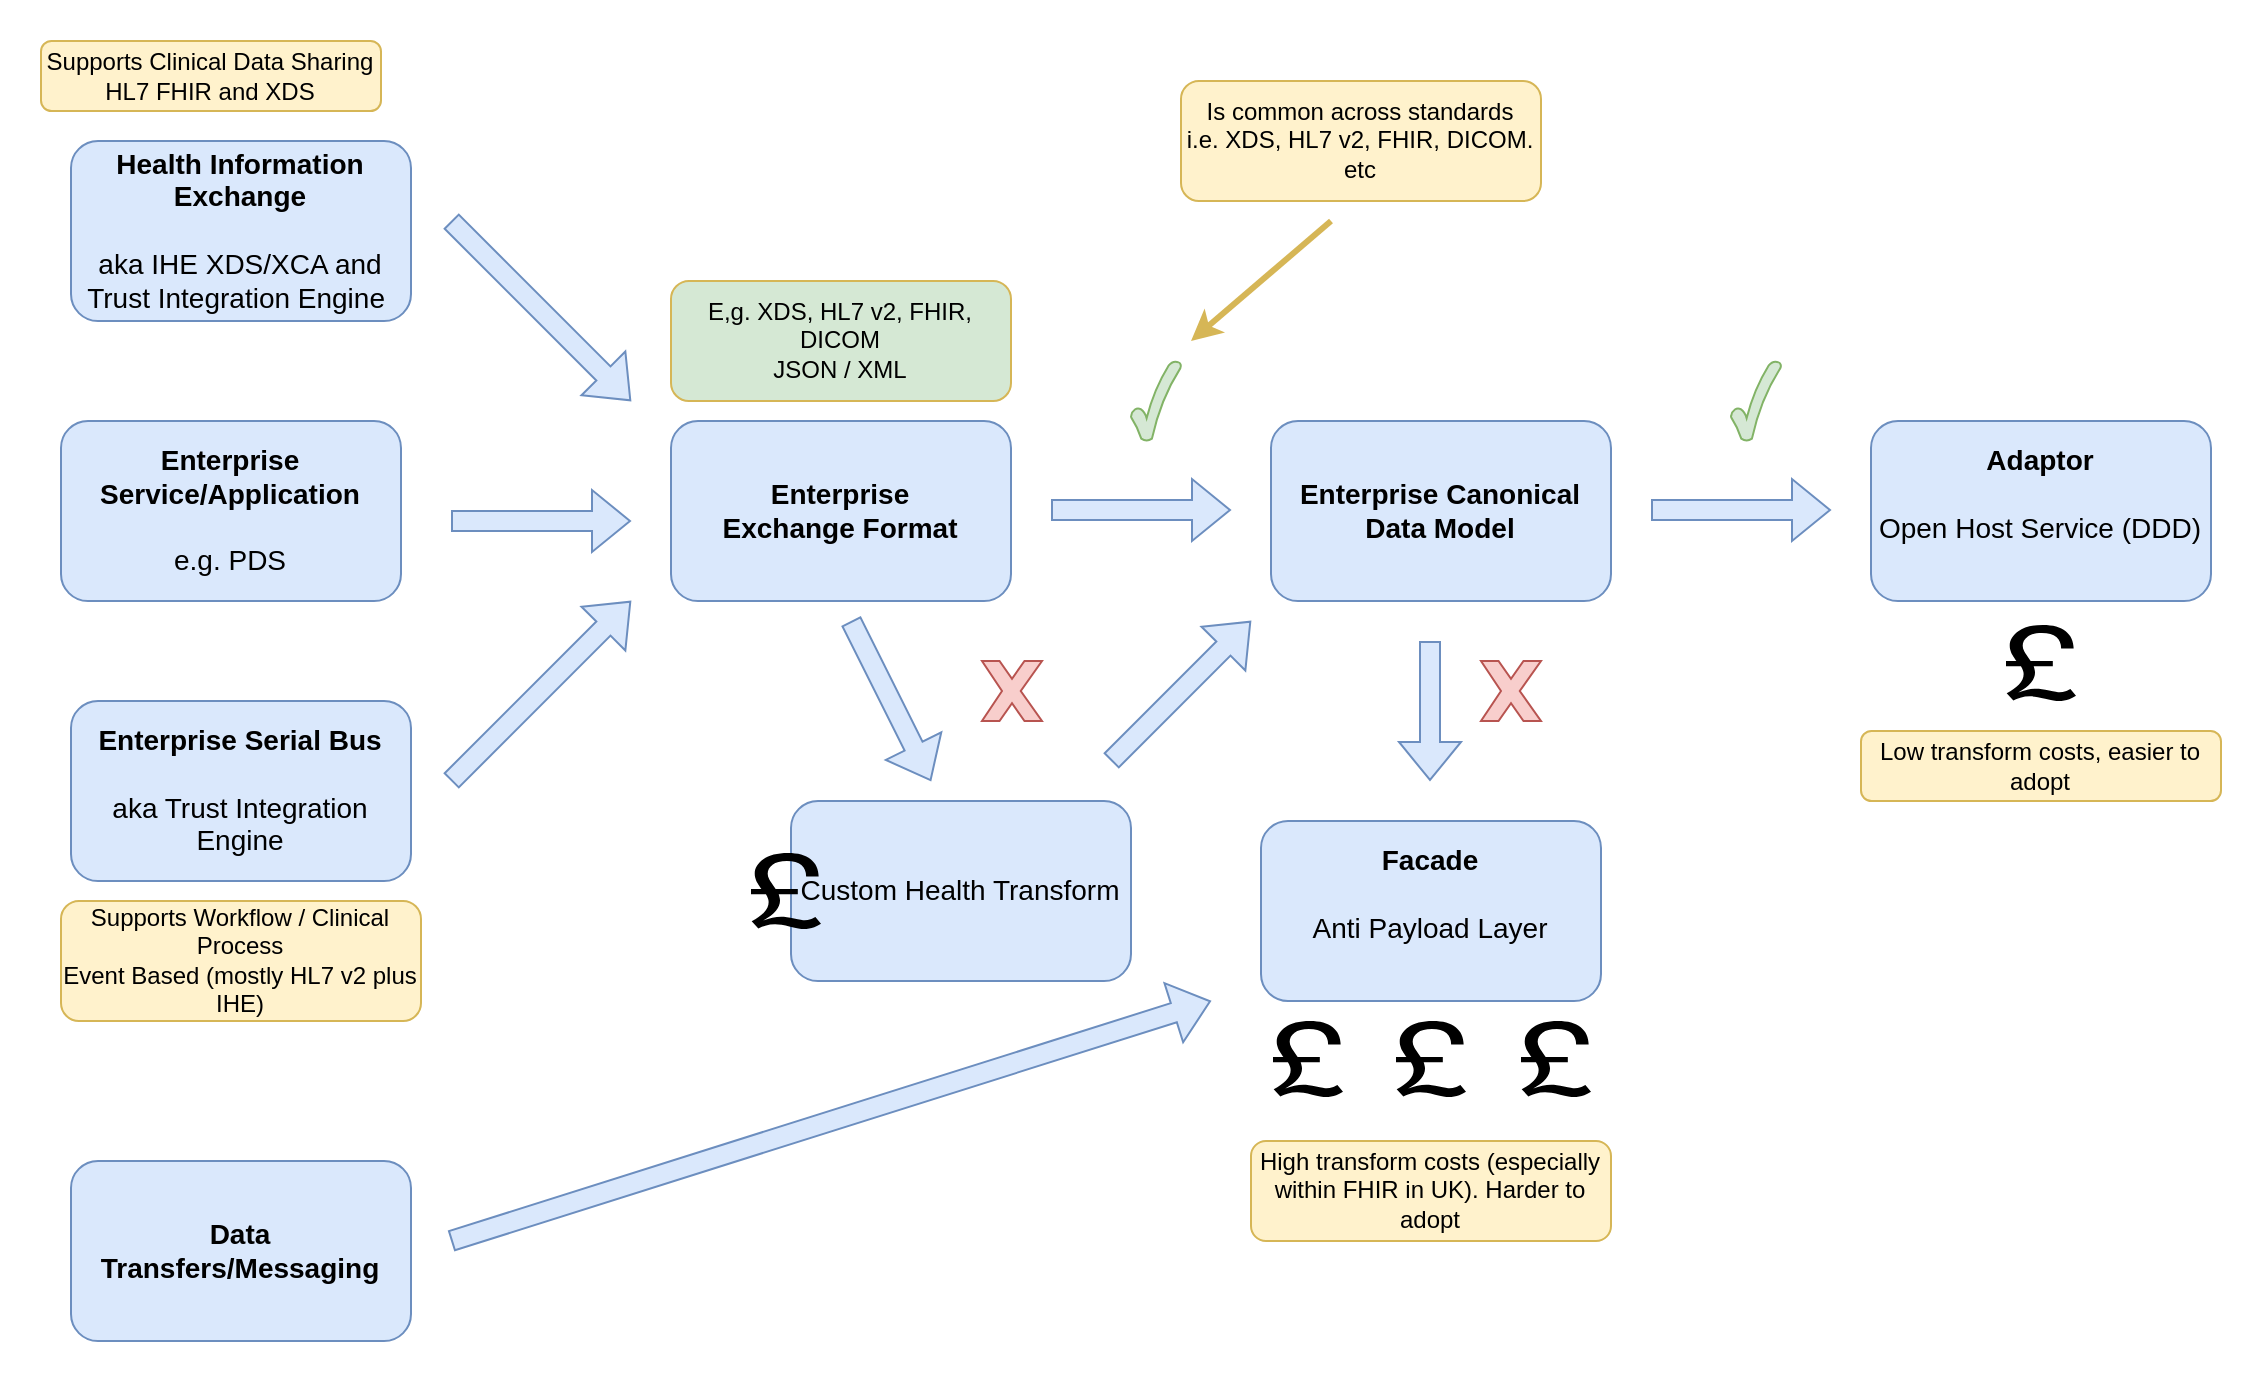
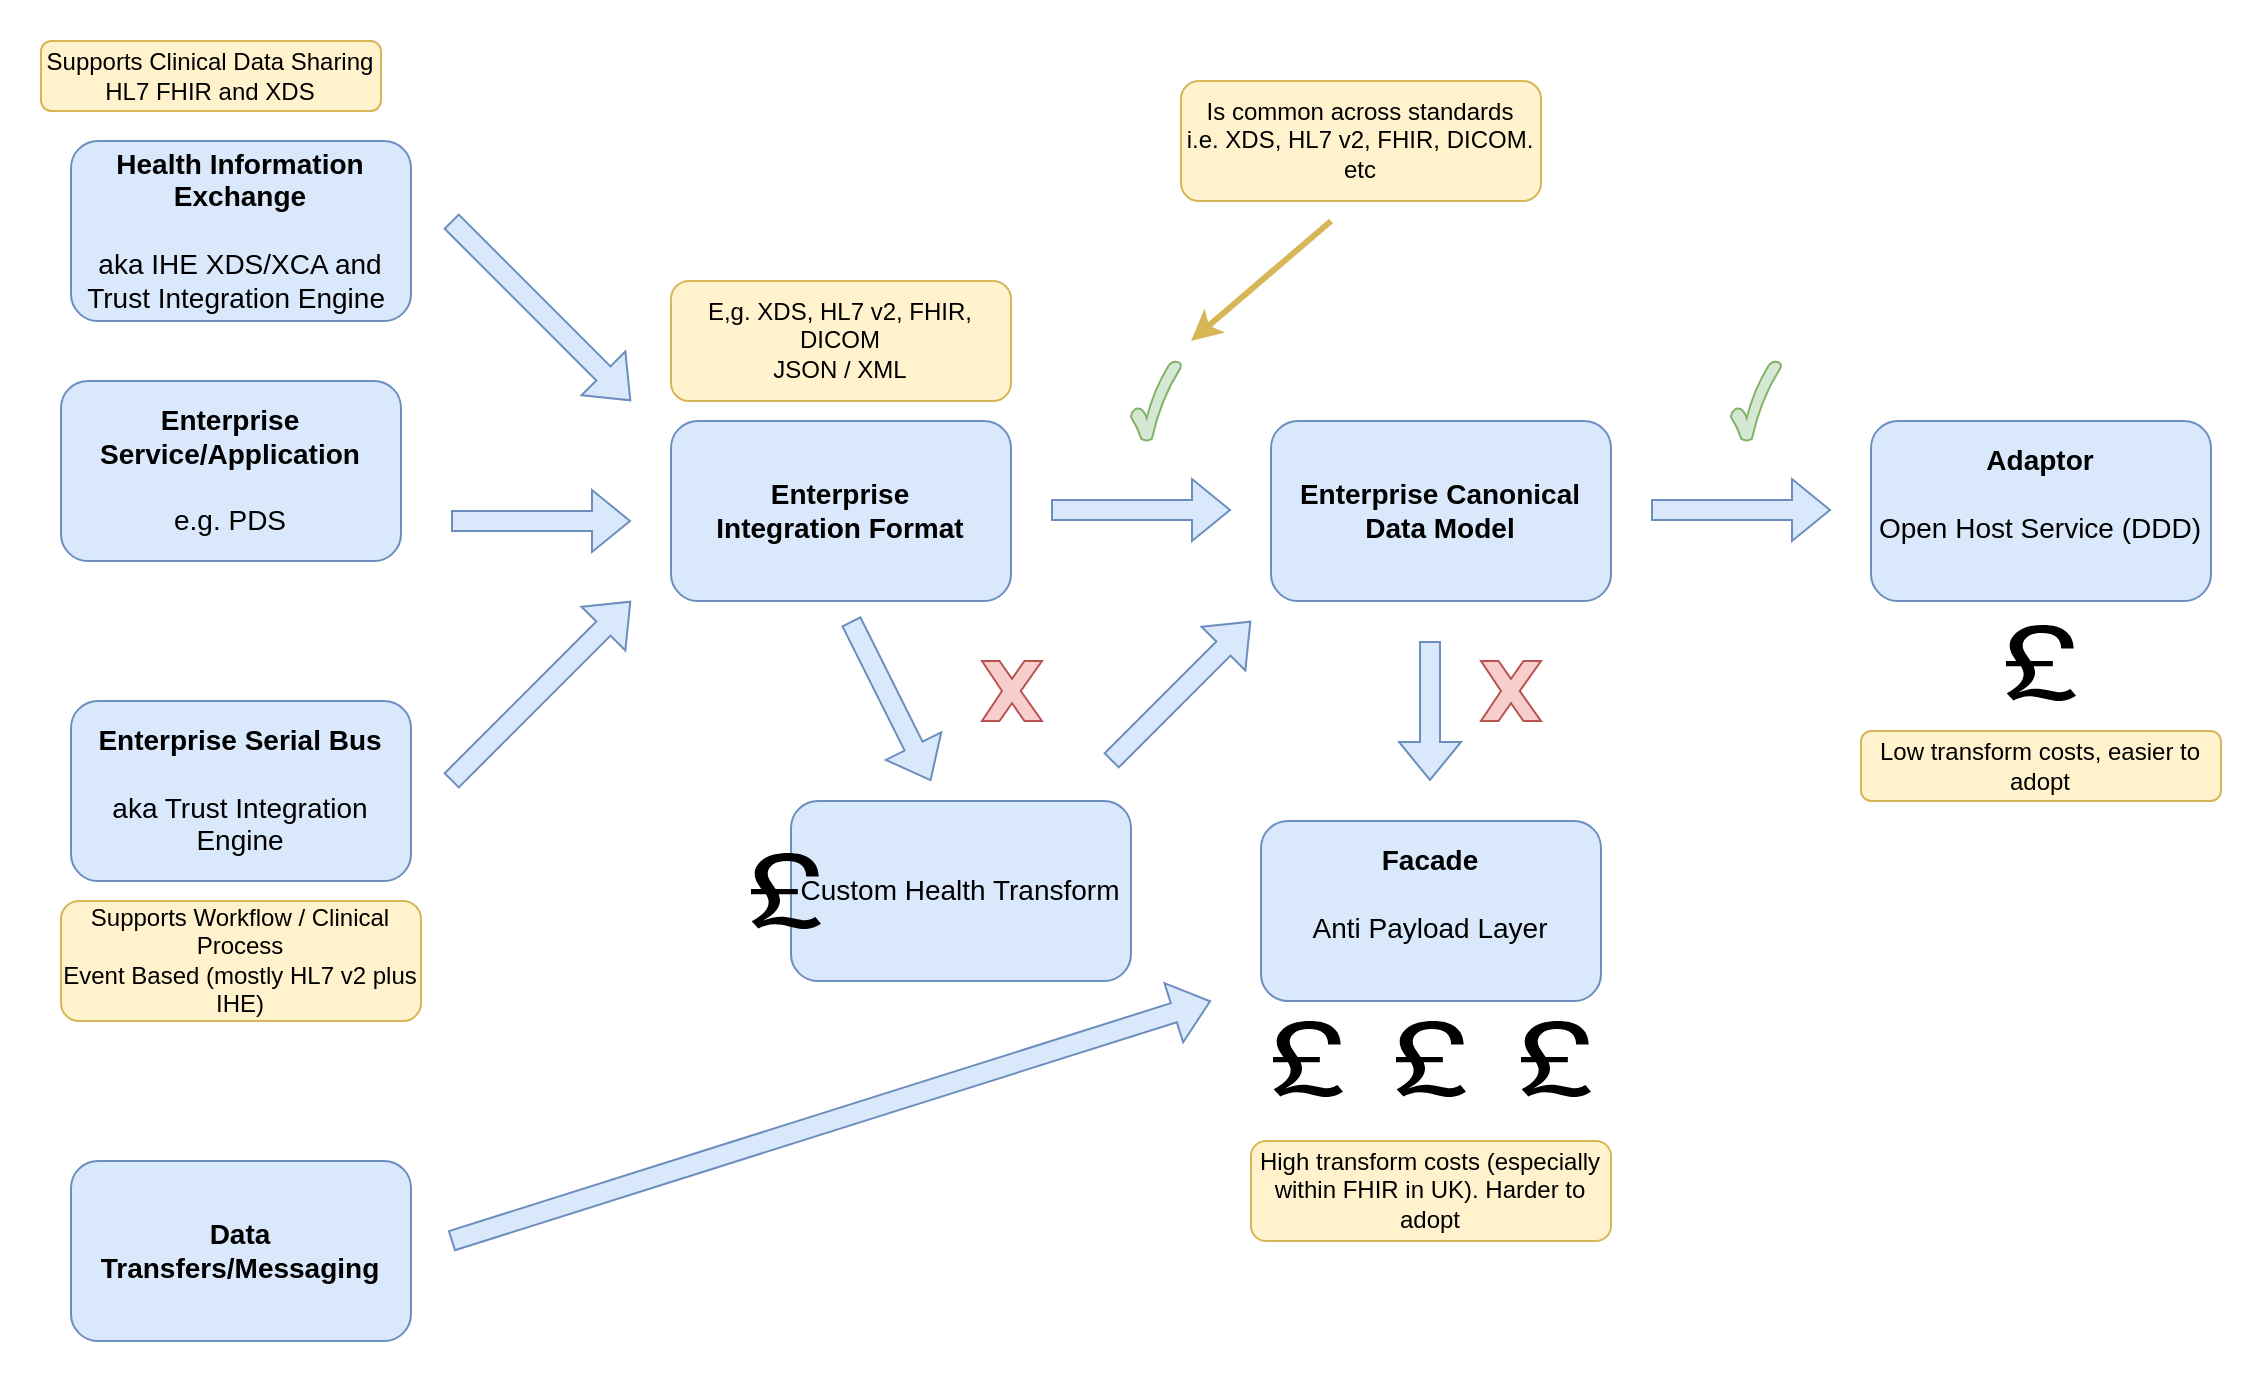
node "E,g. XDS, HL7 v2, FHIR, DICOM JSON / XML": fillcolor #d5e8d4 -> #fff2cc
node "Enterprise Service/Application e.g. PDS": moved (231, 511) -> (231, 471)
node "Enterprise Exchange Format": label "Enterprise Exchange Format" -> "Enterprise Integration Format"
